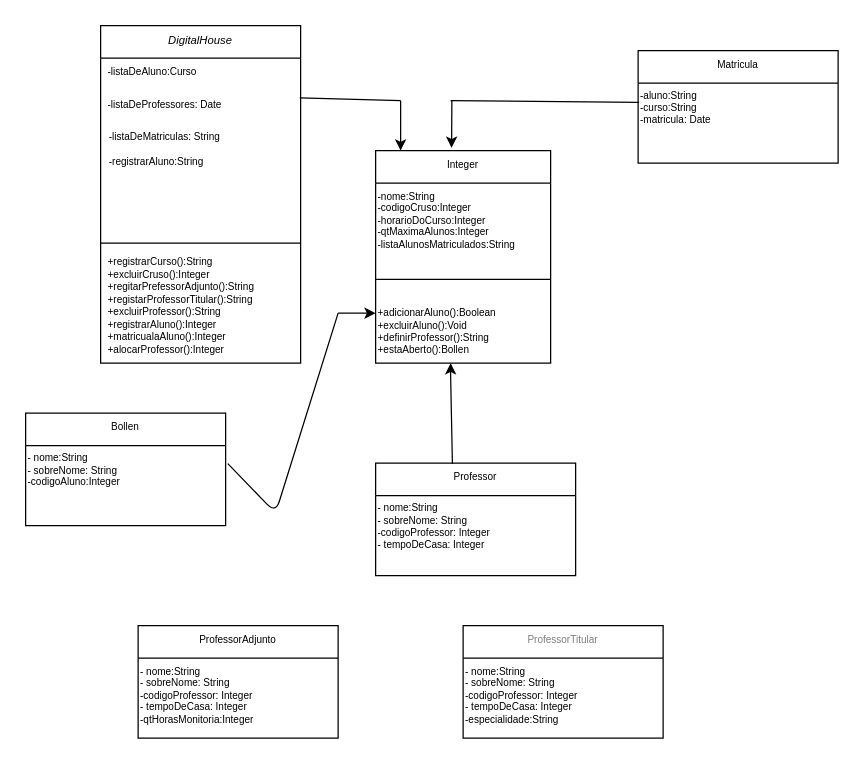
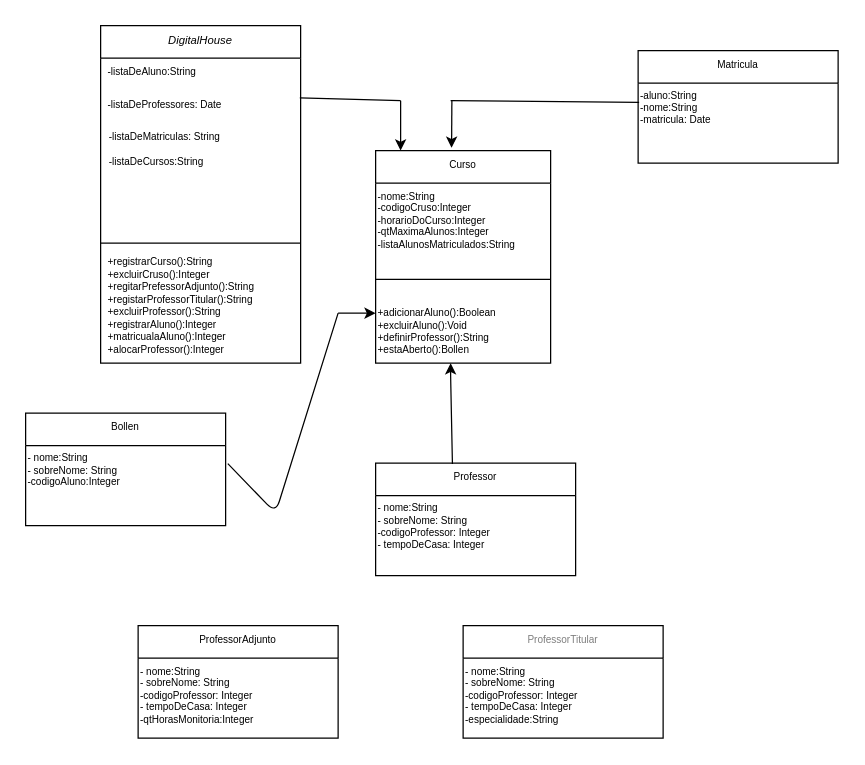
node "-listaDeAluno:Curso": label "-listaDeAluno:Curso" -> "-listaDeAluno:String"
node "-aluno:String -curso:String -matricula: Date": label "-aluno:String -curso:String -matricula: Date" -> "-aluno:String -nome:String -matricula: Date"
node "-listaDeMatriculas: String -registrarAluno:String": label "-listaDeMatriculas: String -registrarAluno:String" -> "-listaDeMatriculas: String -listaDeCursos:String"
node "Integer": label "Integer" -> "Curso"
